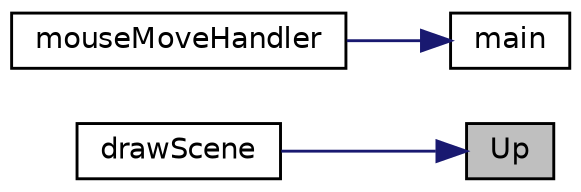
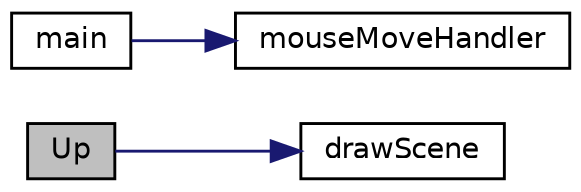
edge "mouseMoveHandler" -> "main": reversed
edge "drawScene" -> "Up": reversed
